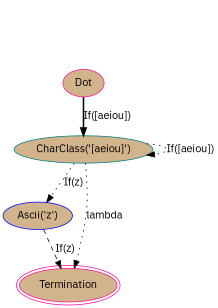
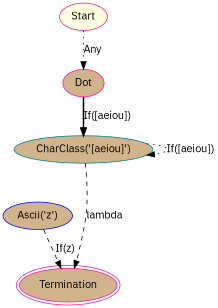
node "Start": added
edge "CharClass('[aeiou]')" -> "Ascii('z')": removed, label "If(z)"
edge "CharClass('[aeiou]')" -> "Termination": style dotted -> dashed
